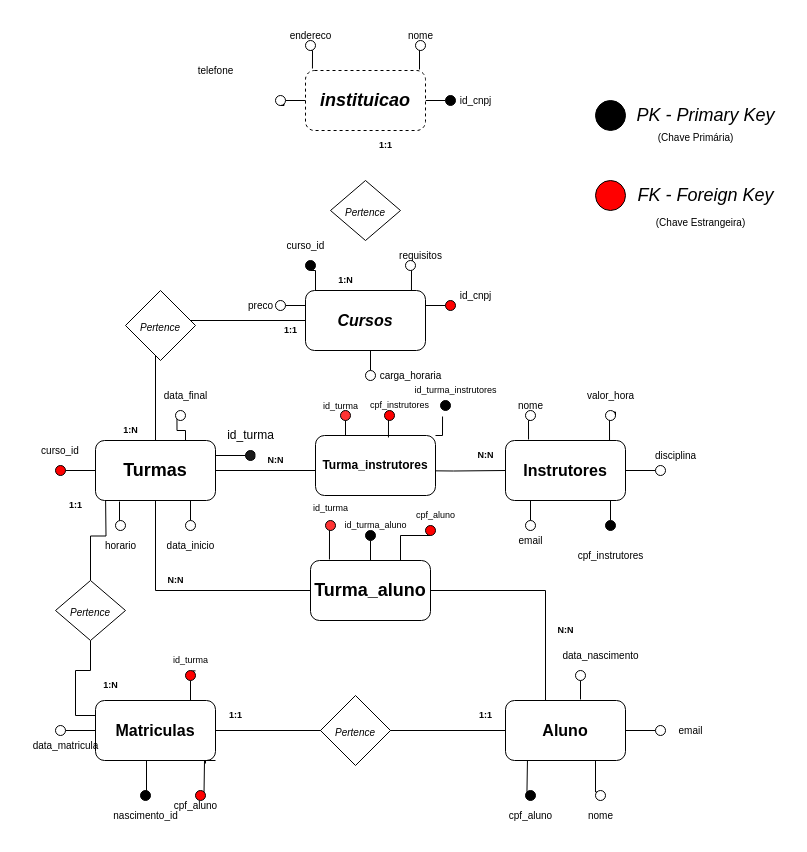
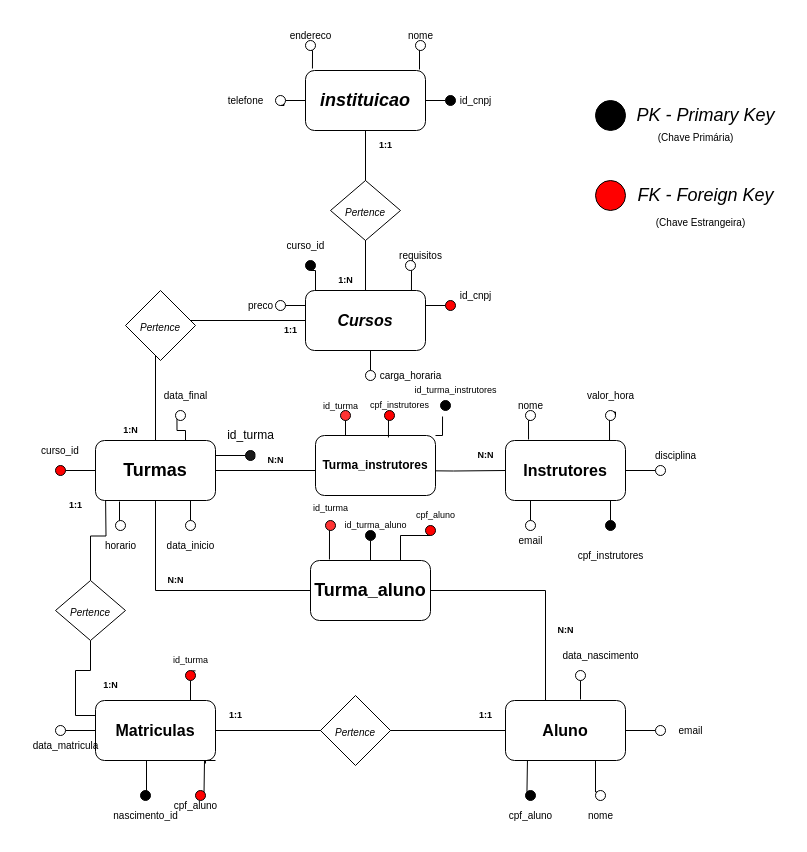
node "telefone": moved (216, 71) -> (246, 101)
node "instituicao": style dashed -> solid
edge "instituicao" -- "Cursos": added
